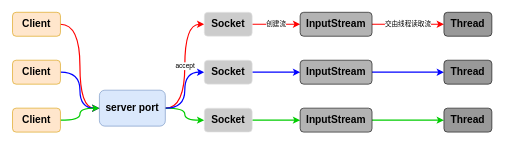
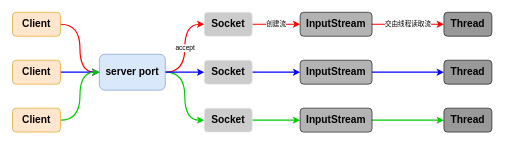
node "server port": moved (132, 108) -> (132, 72)
